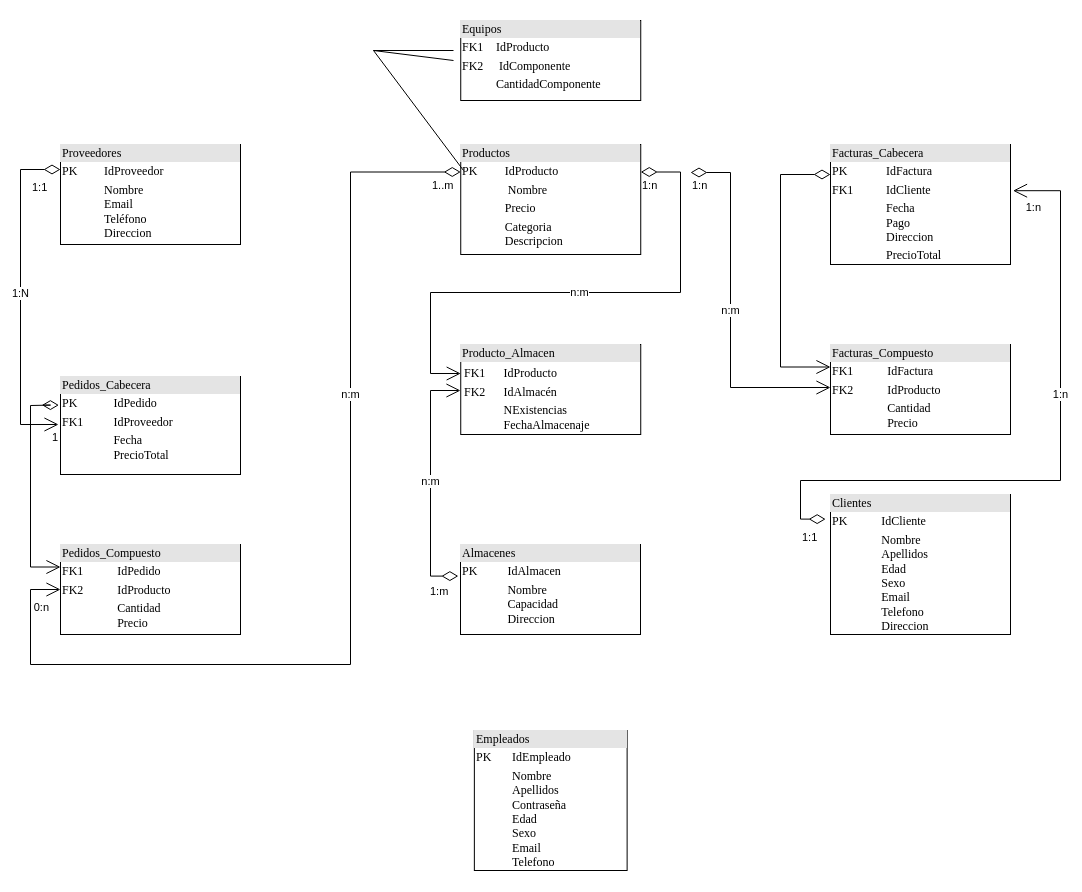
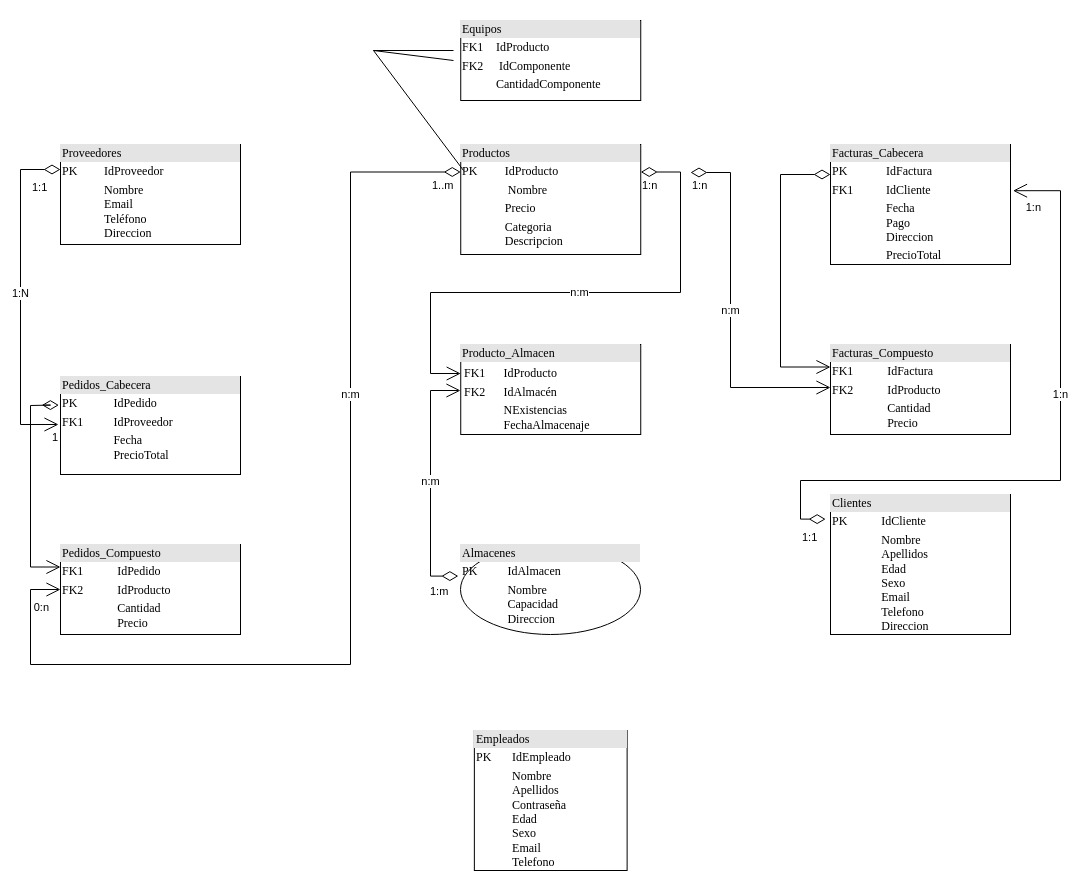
node "Almacenes PK IdAlmacen Nombre Capacidad Direccion": shape rectangle -> ellipse
